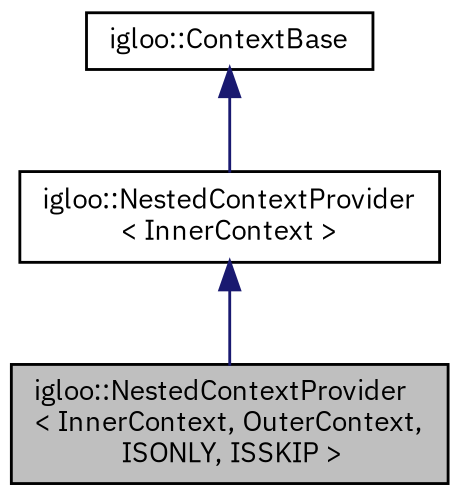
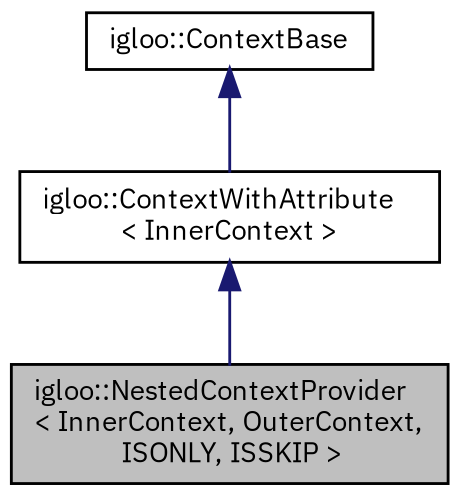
node "igloo::NestedContextProvider < InnerContext >": label "igloo::NestedContextProvider < InnerContext >" -> "igloo::ContextWithAttribute < InnerContext >"
